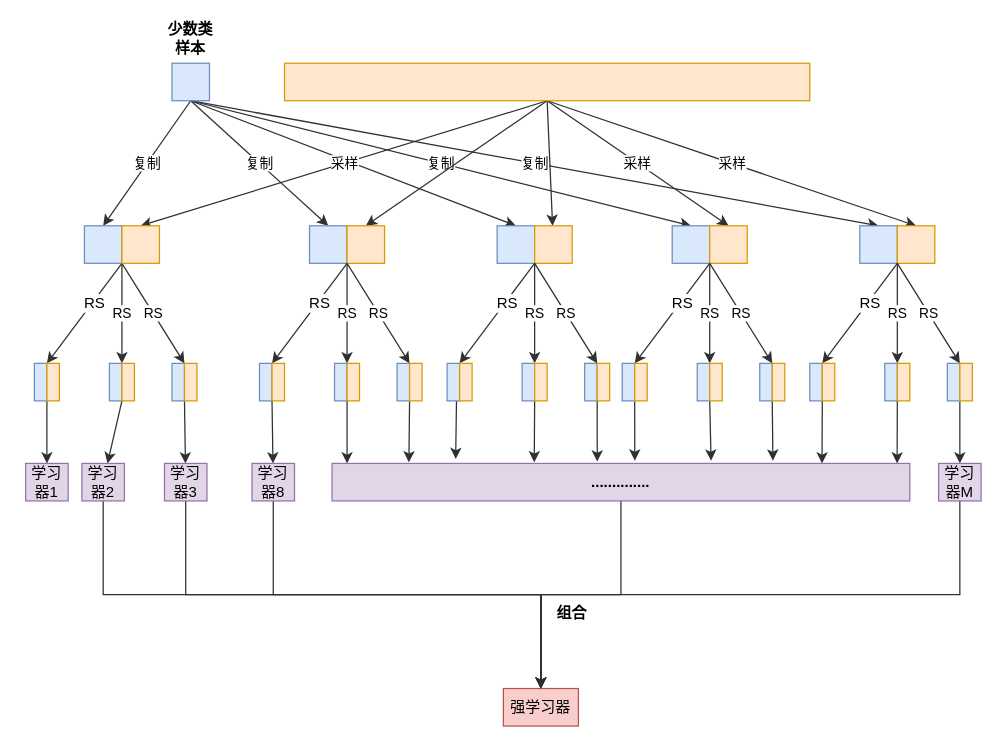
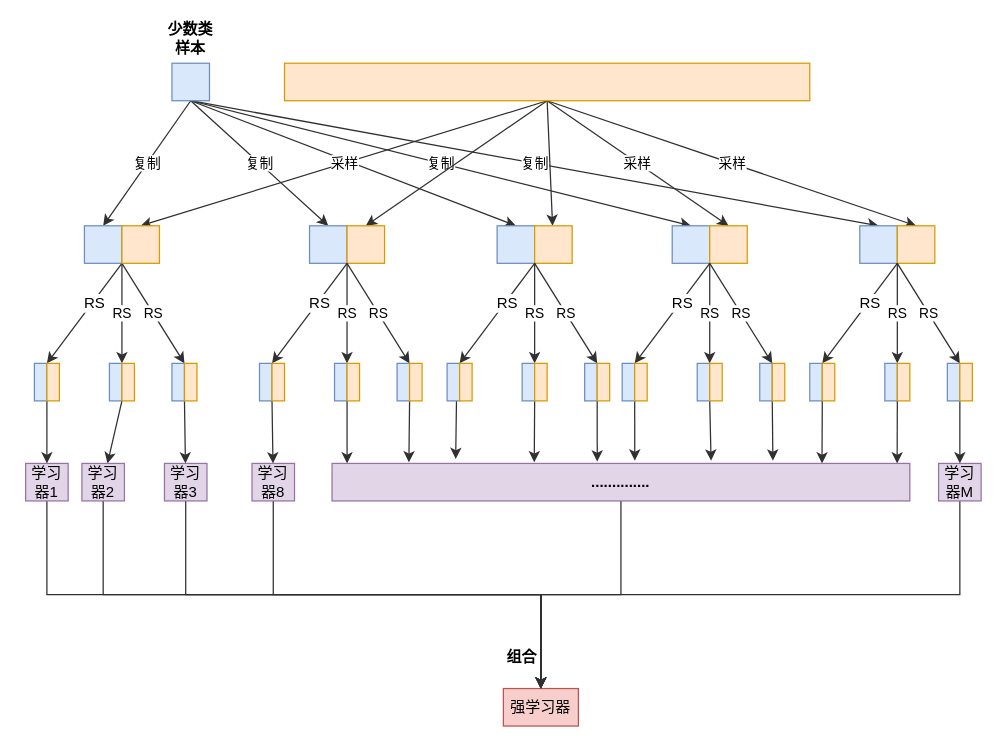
edge "学习器1" -> "强学习器": added
node "组合": moved (572, 613) -> (522, 657)
